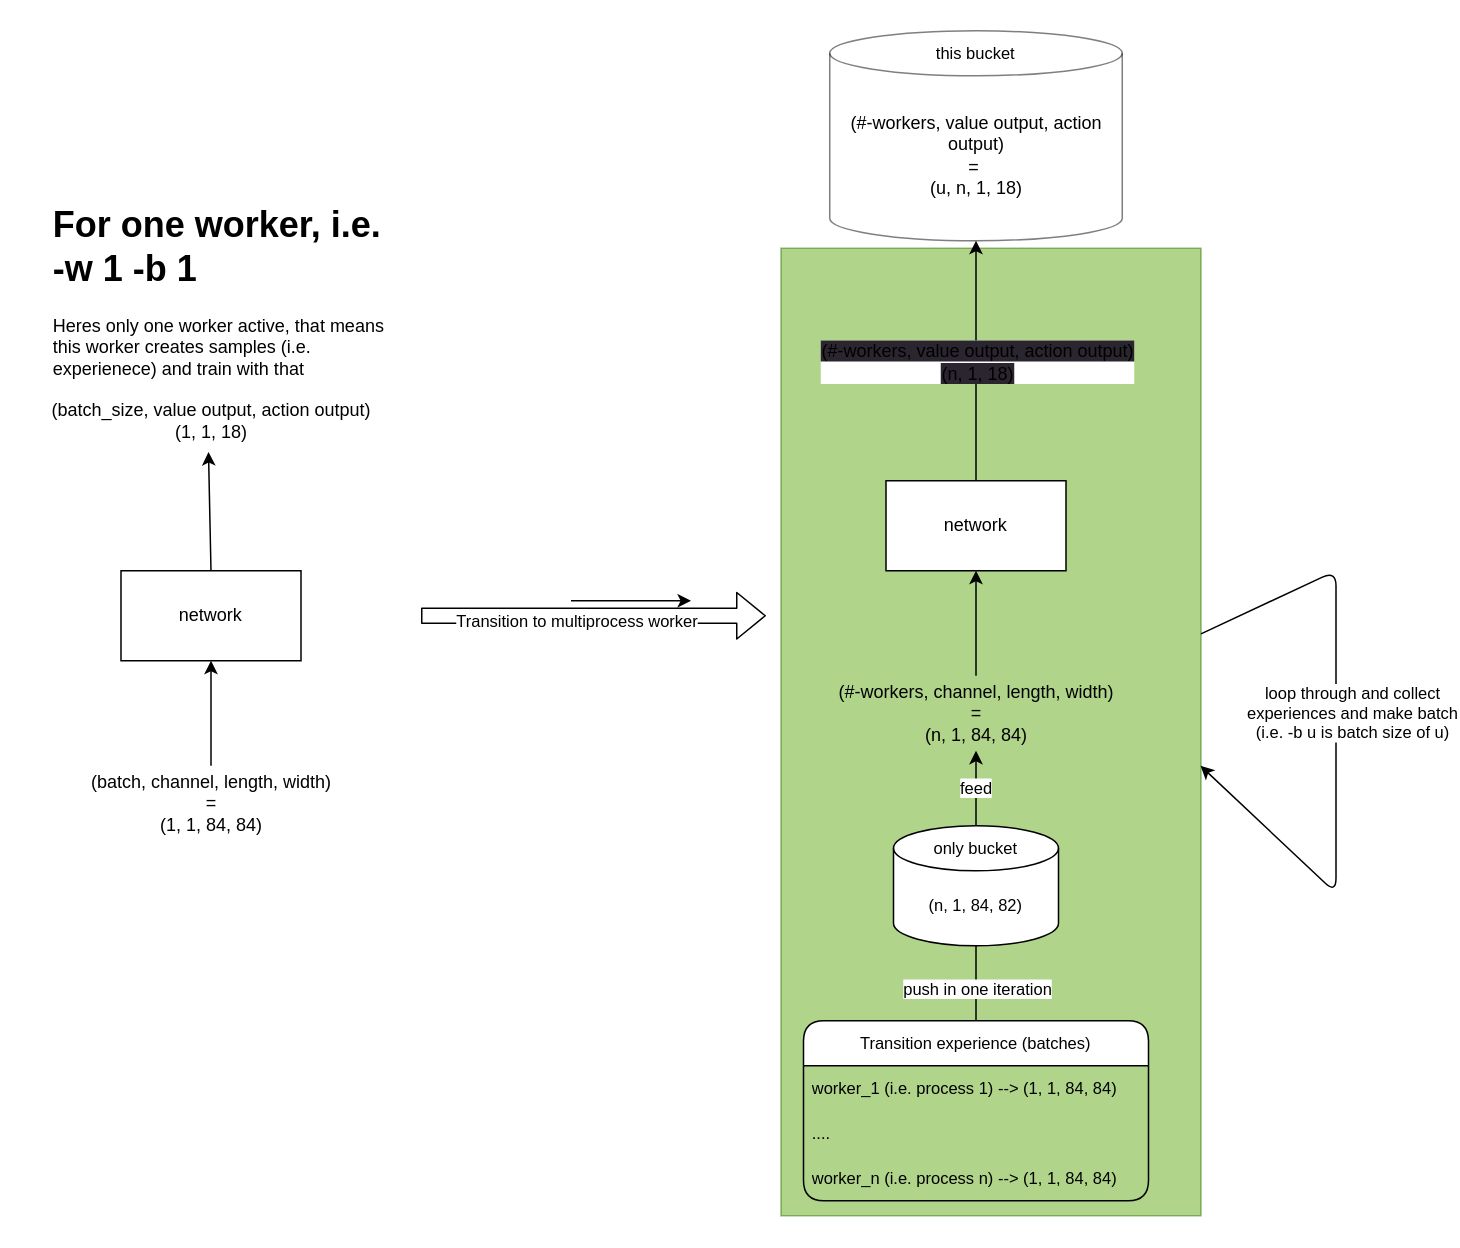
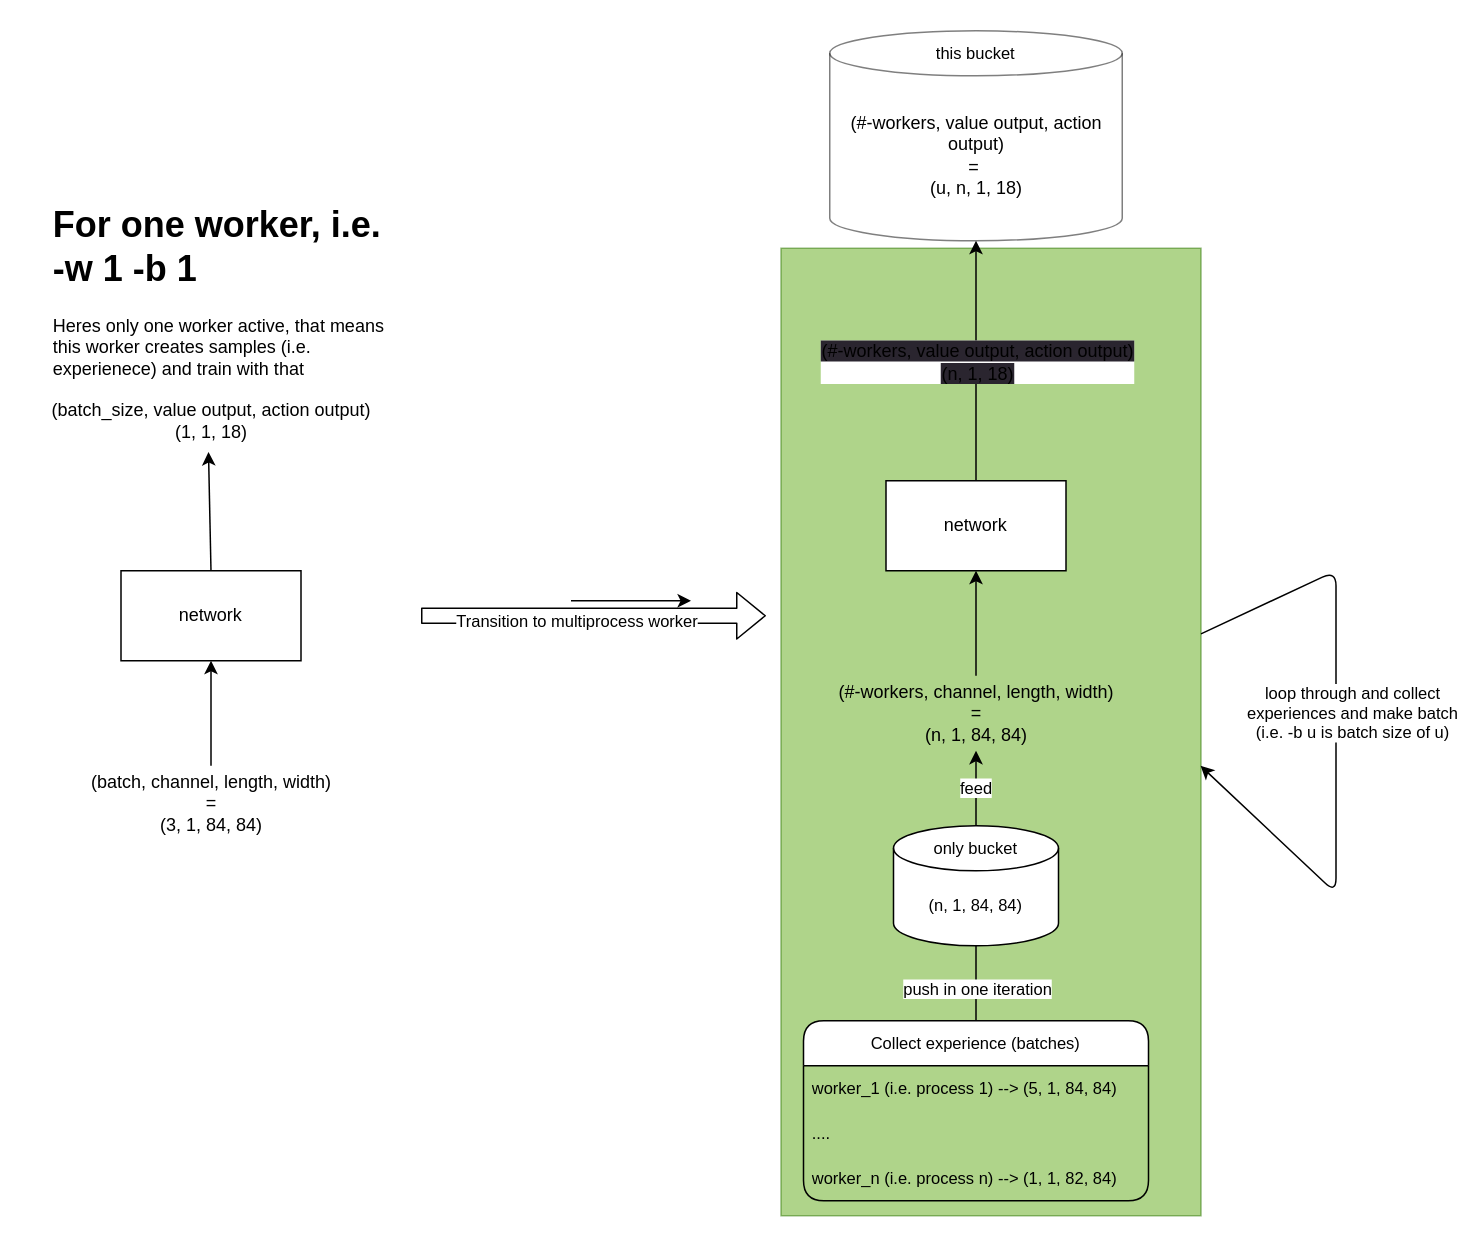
node "(batch, channel, length, width) = (1, 1, 84, 84)": label "(batch, channel, length, width) = (1, 1, 84, 84)" -> "(batch, channel, length, width) = (3, 1, 84, 84)"
node "(n, 1, 84, 82)": label "(n, 1, 84, 82)" -> "(n, 1, 84, 84)"
node "Transition experience (batches)": label "Transition experience (batches)" -> "Collect experience (batches)"
node "worker_1 (i.e. process 1) --> (1, 1, 84, 84)": label "worker_1 (i.e. process 1) --> (1, 1, 84, 84)" -> "worker_1 (i.e. process 1) --> (5, 1, 84, 84)"
node "worker_n (i.e. process n) --> (1, 1, 84, 84)": label "worker_n (i.e. process n) --> (1, 1, 84, 84)" -> "worker_n (i.e. process n) --> (1, 1, 82, 84)"
